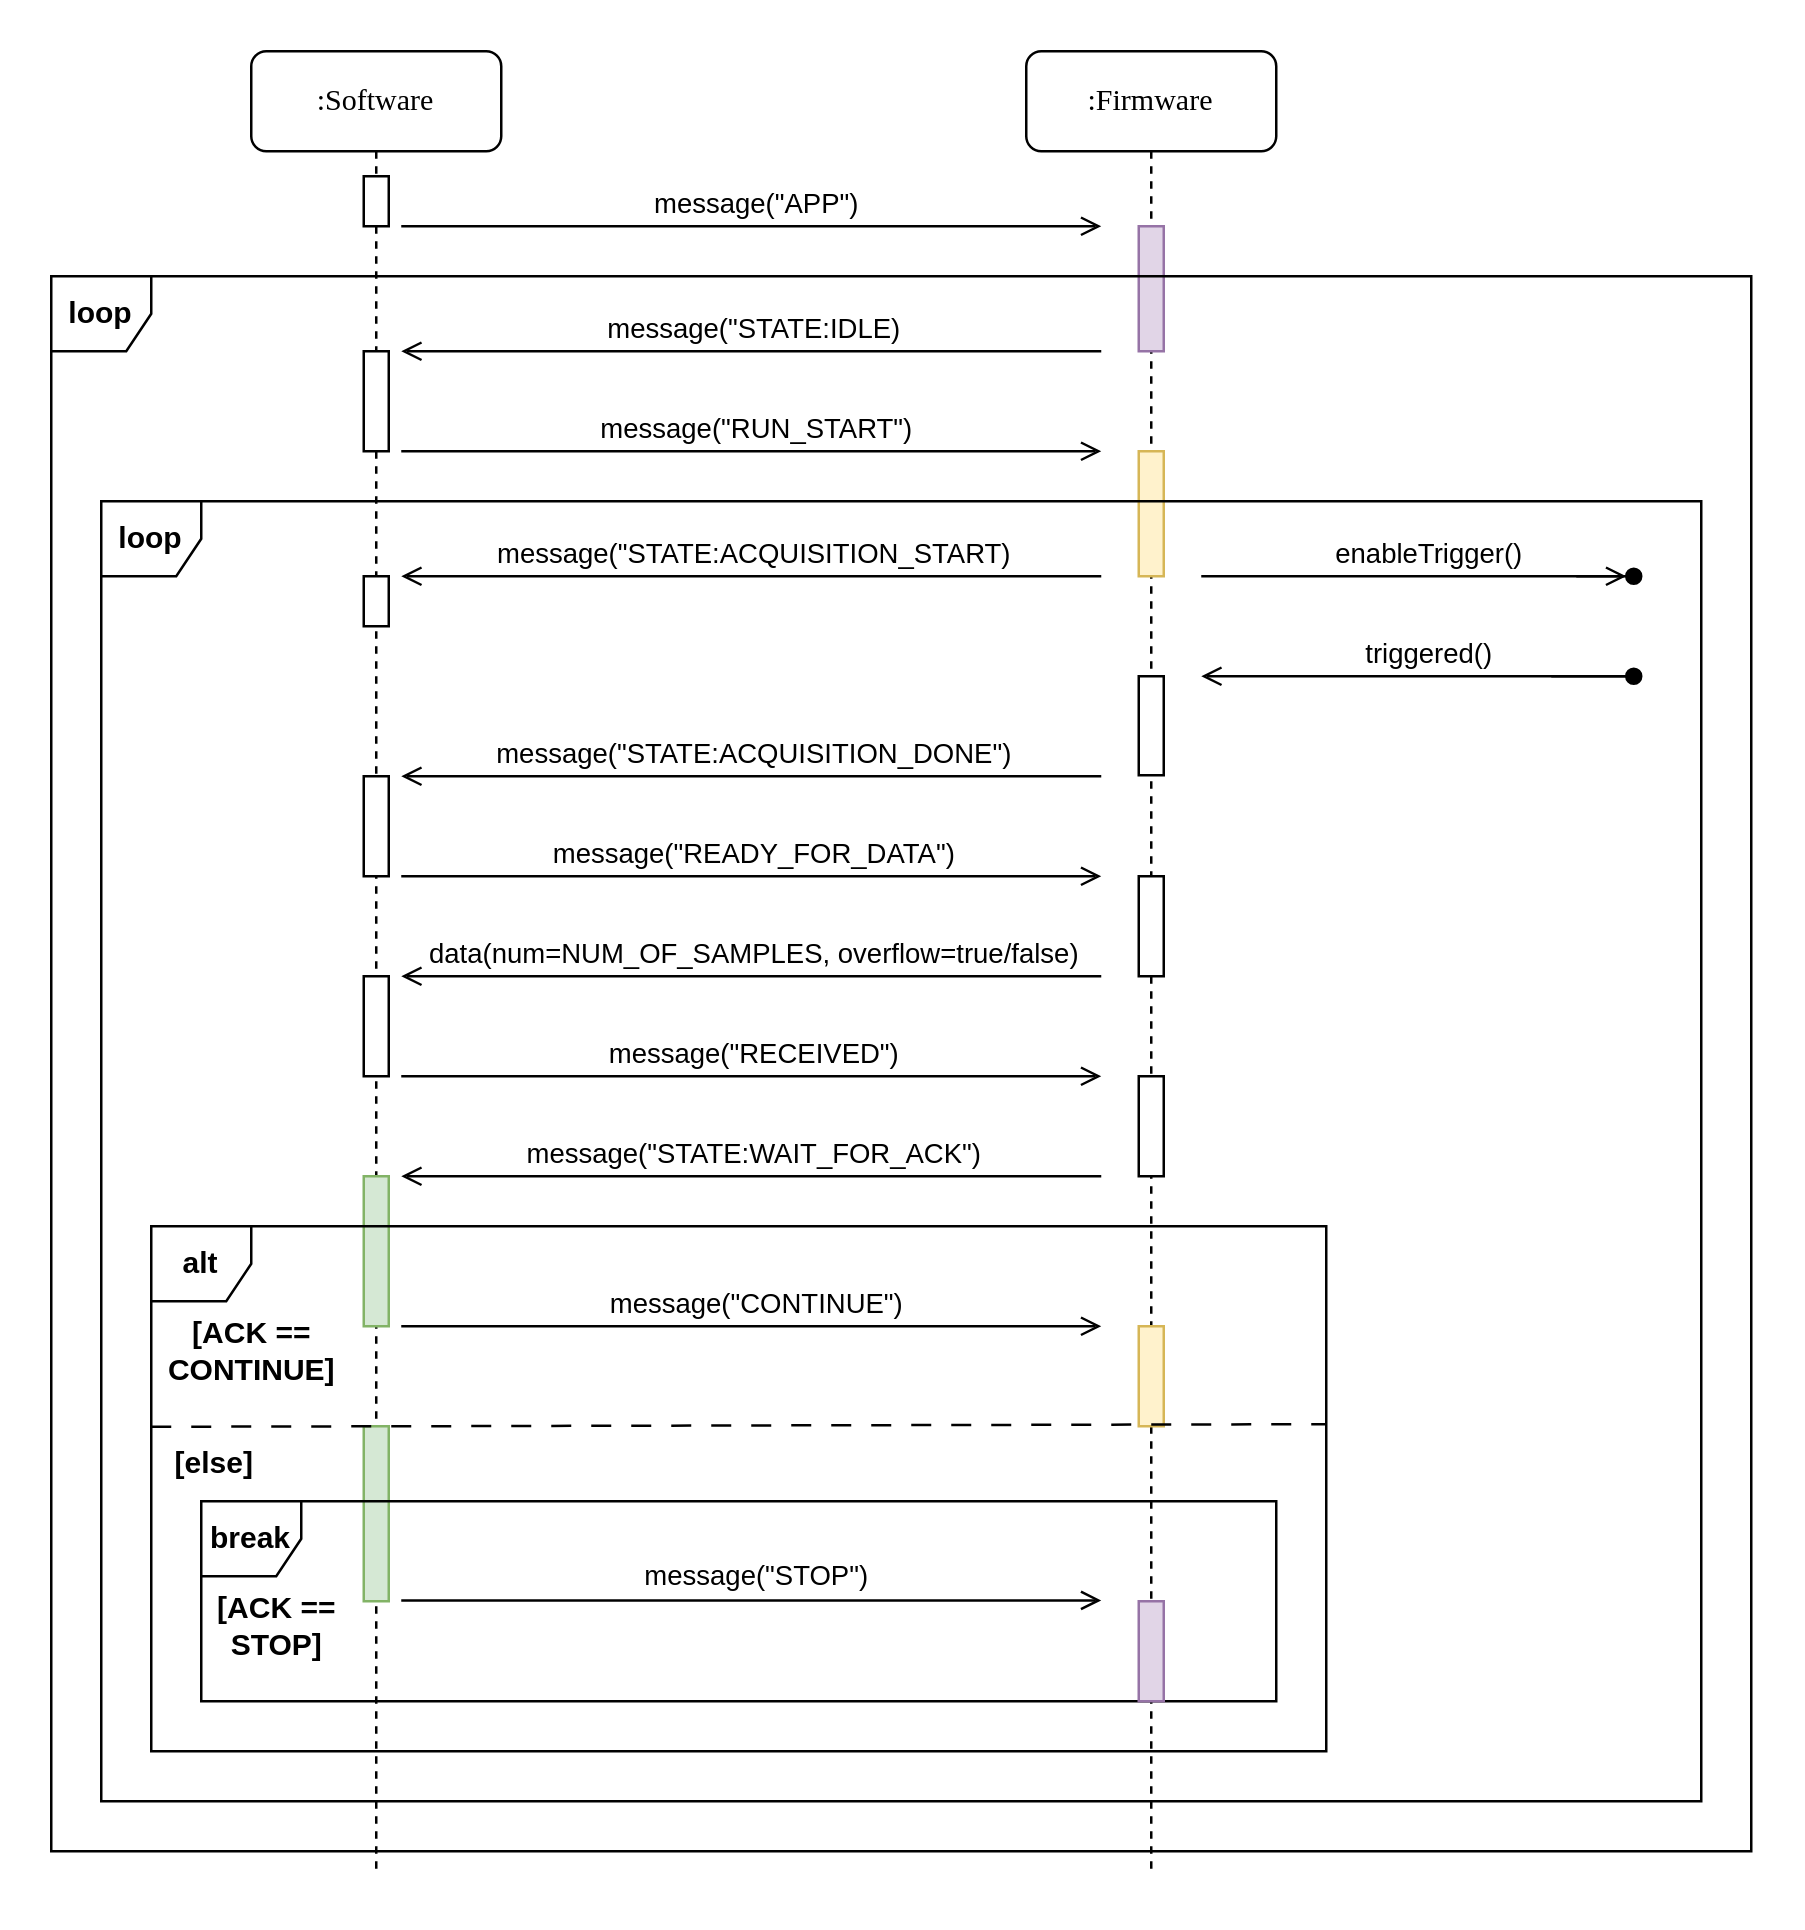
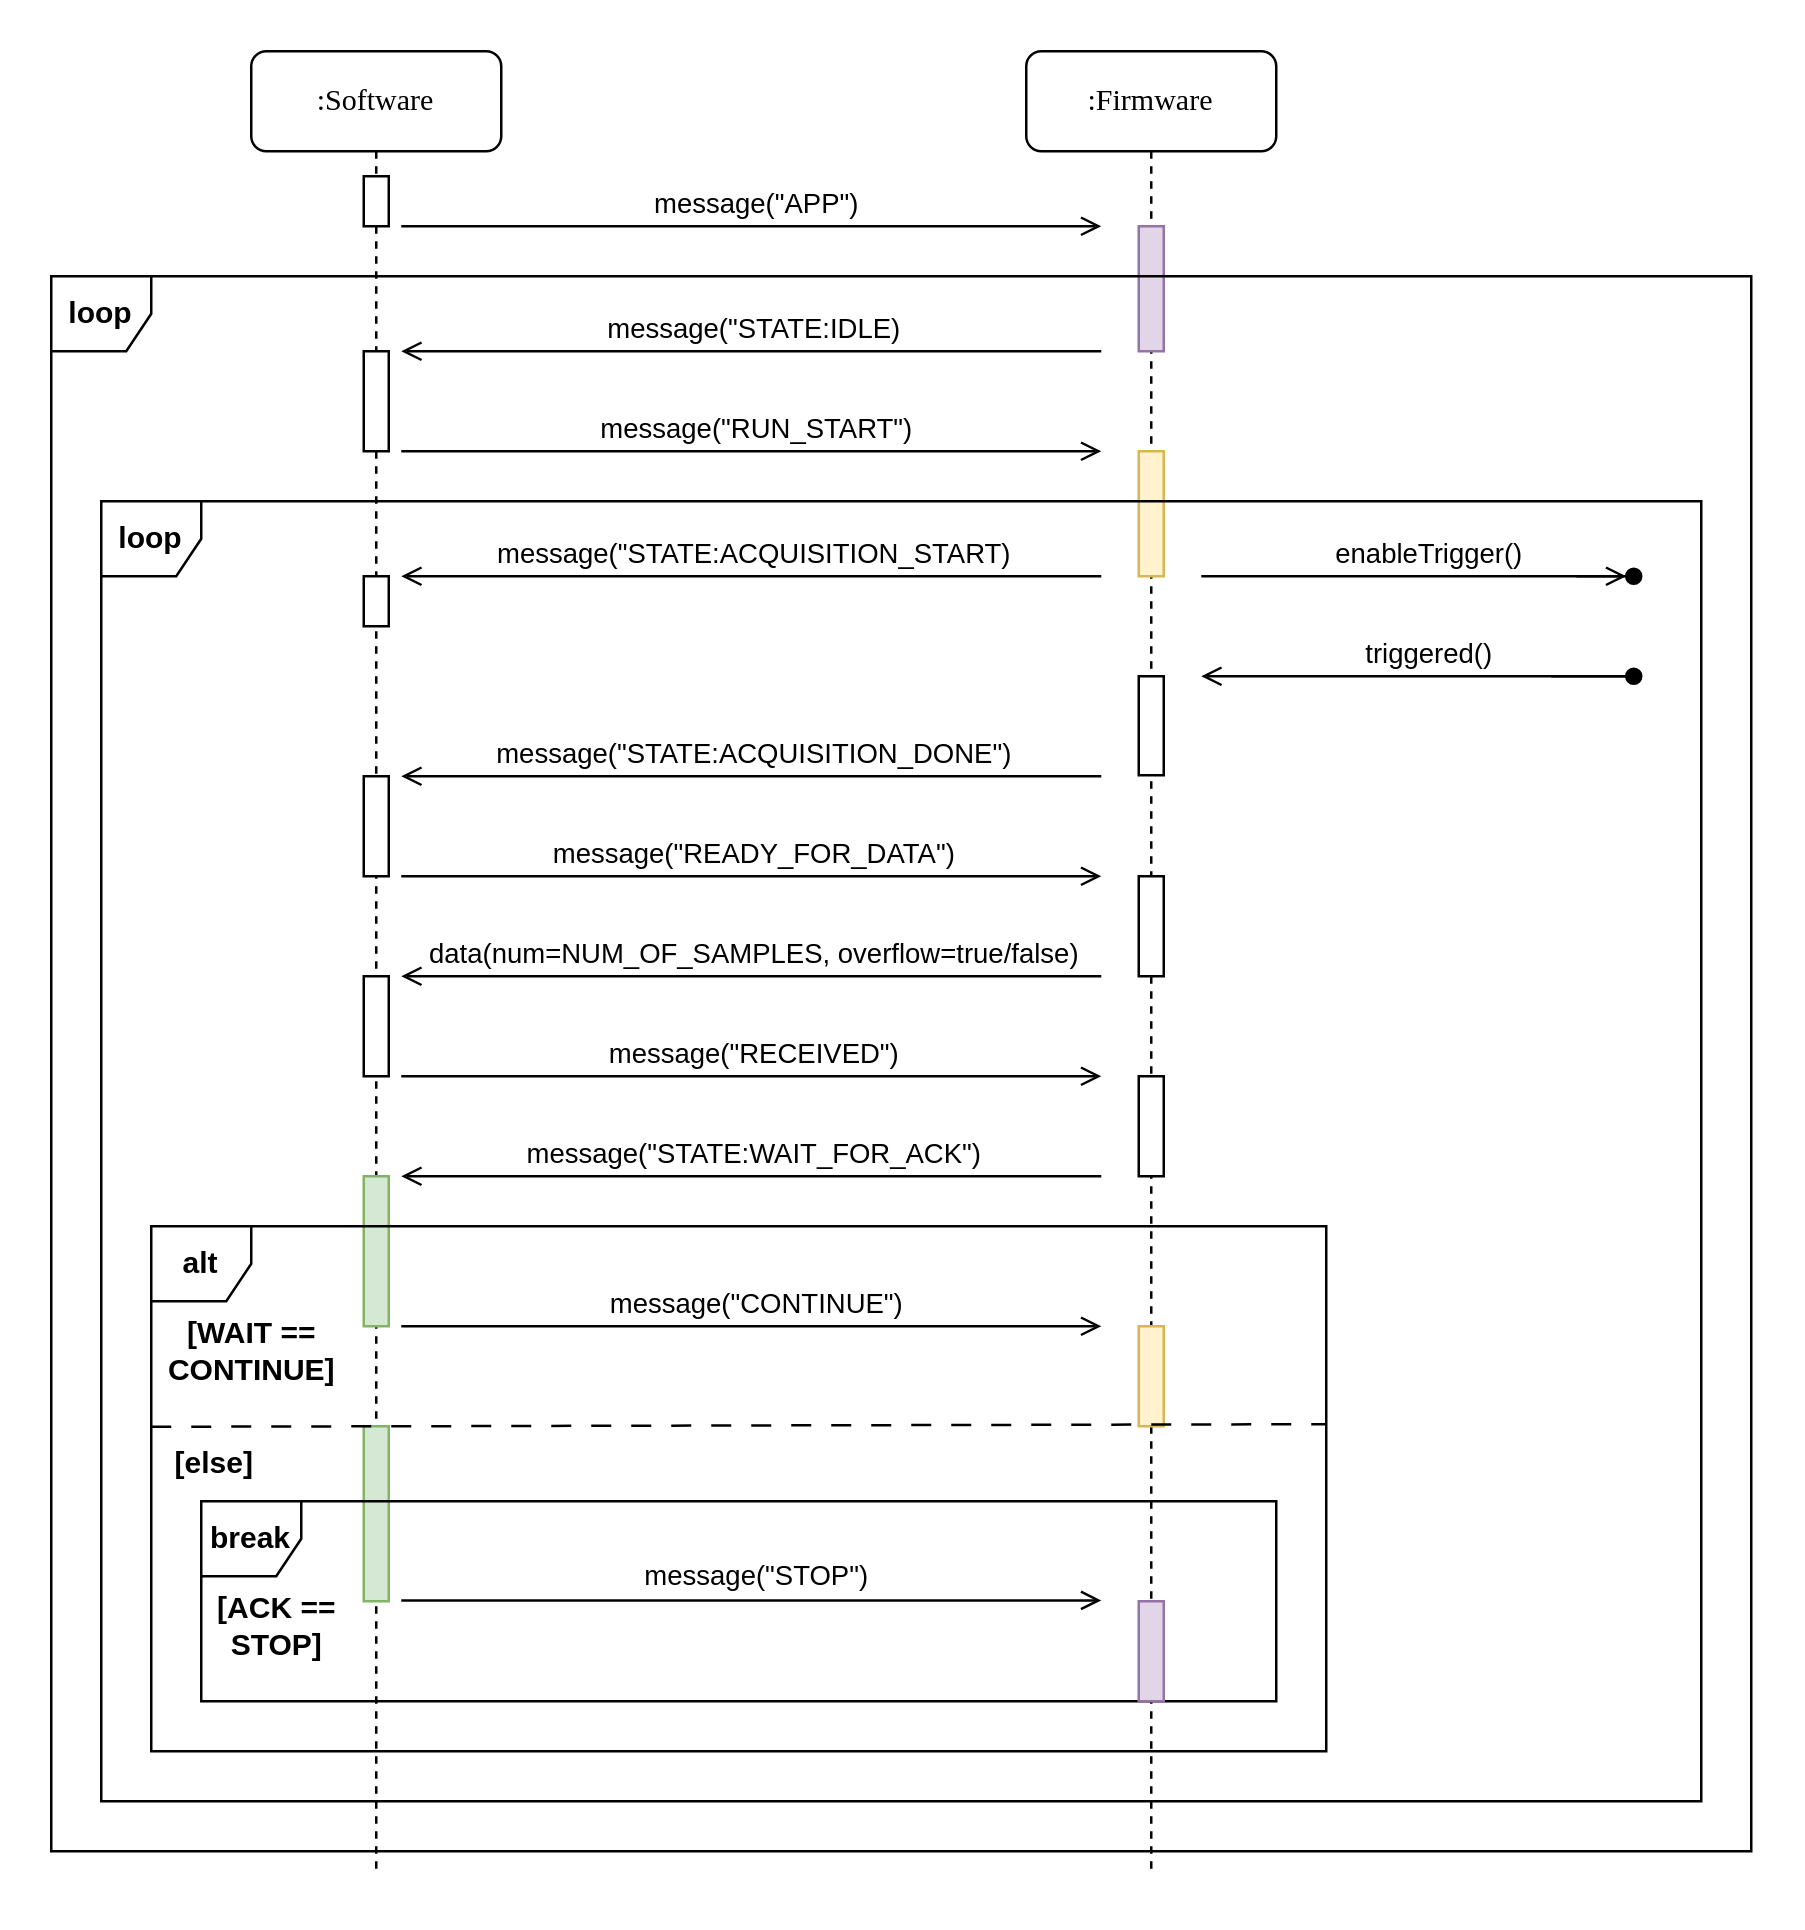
node "[ACK == CONTINUE]": label "[ACK == CONTINUE]" -> "[WAIT == CONTINUE]"
